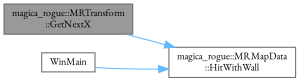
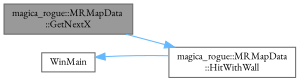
node "magica_rogue::MRTransform ::GetNextX": label "magica_rogue::MRTransform ::GetNextX" -> "magica_rogue::MRMapData ::GetNextX"
edge "WinMain" -> "magica_rogue::MRMapData ::HitWithWall": reversed
